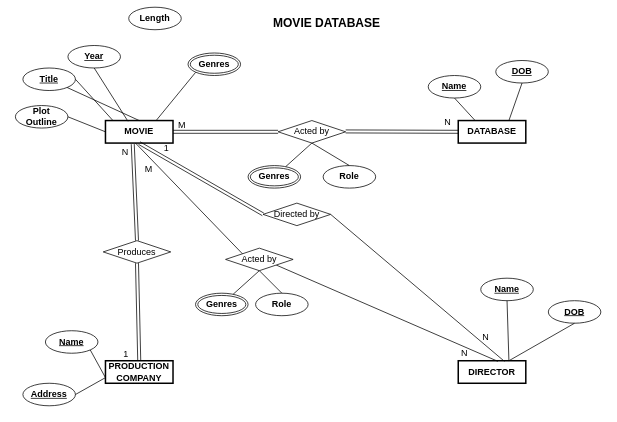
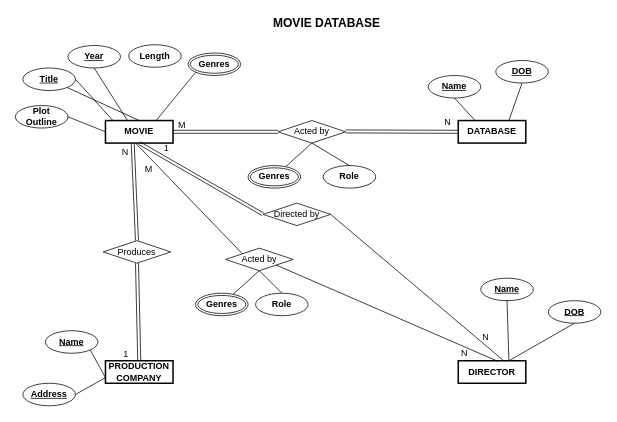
node "Length": moved (155, 18) -> (155, 56)
